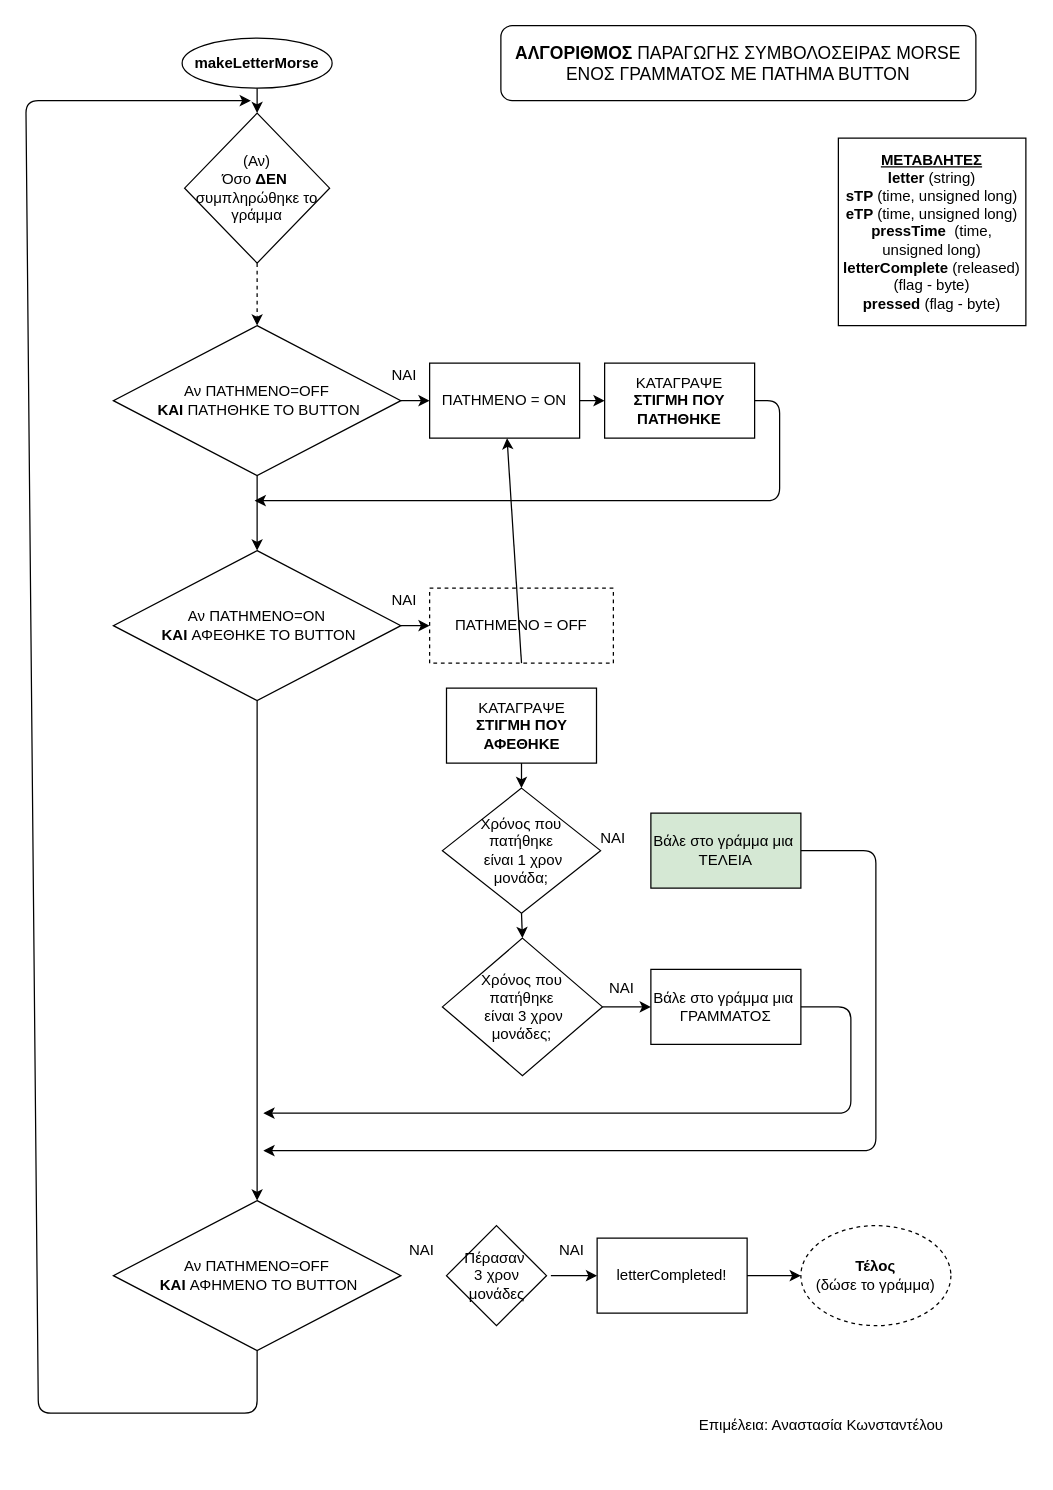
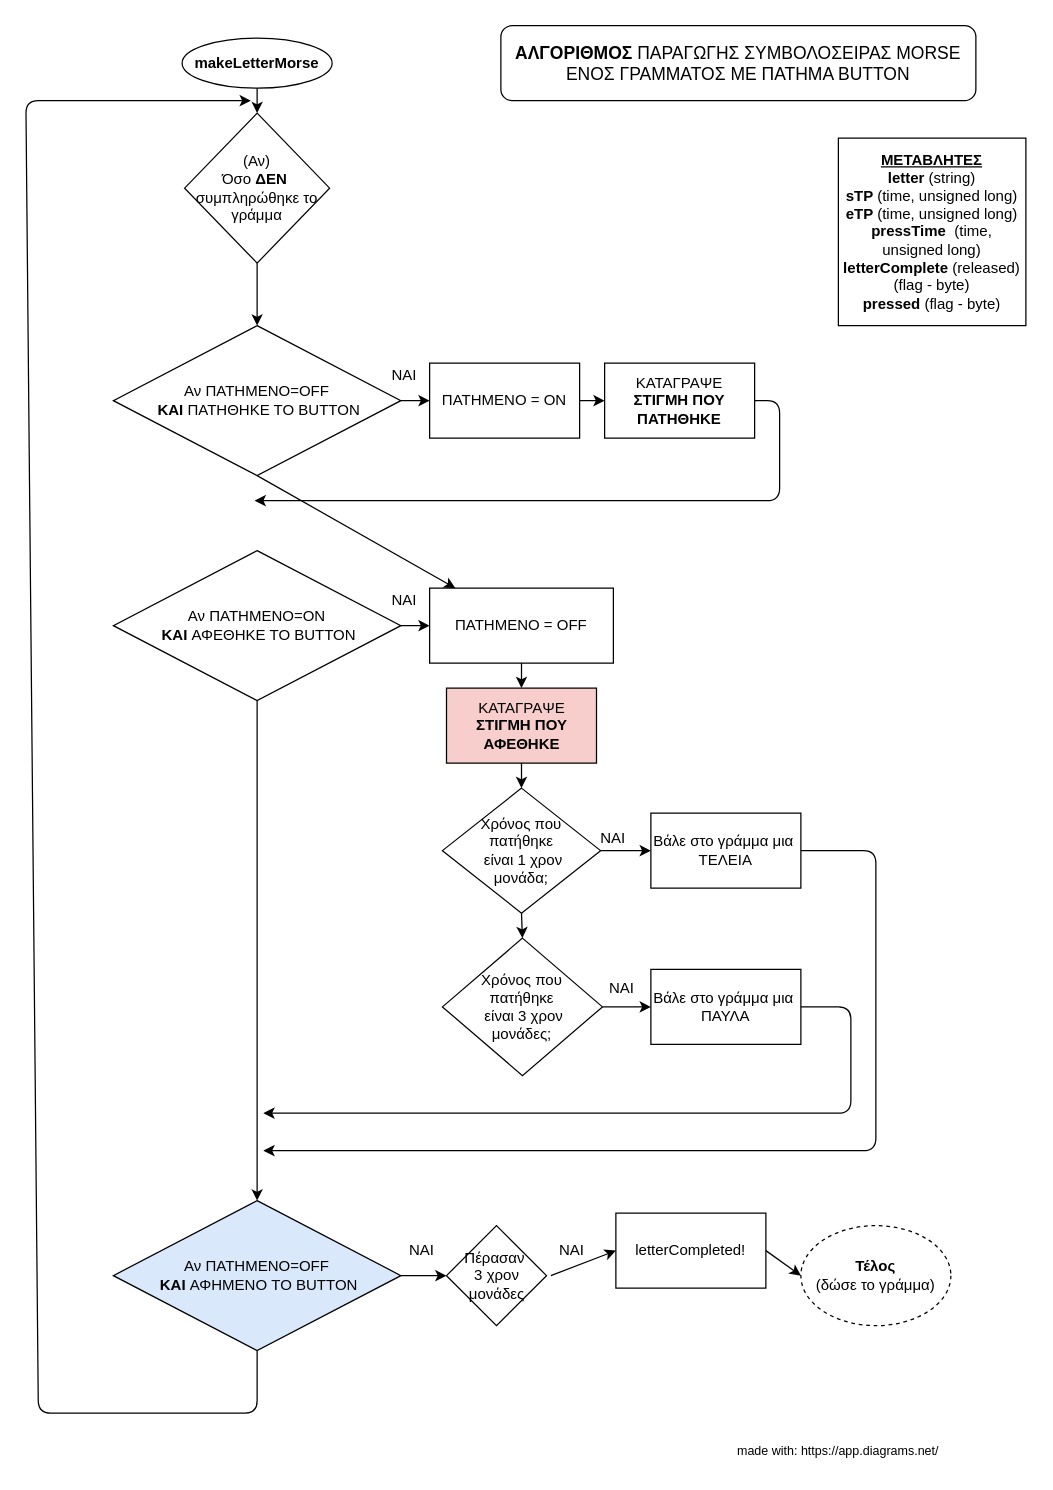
edge "(Αν) Όσο ΔΕΝ συμπληρώθηκε το γράμμα" -> "Αν ΠΑΤΗΜΕΝΟ=OFF KAI ΠΑΤΗΘΗΚΕ ΤΟ BUTTON": style dashed -> solid
edge "Αν ΠΑΤΗΜΕΝΟ=OFF KAI ΠΑΤΗΘΗΚΕ ΤΟ BUTTON" -> "Αν ΠΑΤΗΜΕΝΟ=ON KAI ΑΦΕΘΗΚΕ ΤΟ BUTTON": now "Αν ΠΑΤΗΜΕΝΟ=OFF KAI ΠΑΤΗΘΗΚΕ ΤΟ BUTTON" -> "ΠΑΤΗΜΕΝΟ = ΟFF"
edge "ΠΑΤΗΜΕΝΟ = ΟFF" -> "ΠΑΤΗΜΕΝΟ = ΟΝ": now "ΠΑΤΗΜΕΝΟ = ΟFF" -> "ΚΑΤΑΓΡΑΨΕ ΣΤΙΓΜΗ ΠΟΥ ΑΦΕΘΗΚΕ"
node "ΠΑΤΗΜΕΝΟ = ΟFF": style dashed -> solid
node "ΚΑΤΑΓΡΑΨΕ ΣΤΙΓΜΗ ΠΟΥ ΑΦΕΘΗΚΕ": fillcolor #ffffff -> #f8cecc
edge "Χρόνος που πατήθηκε είναι 1 χρον μονάδα;" -> "Βάλε στο γράμμα μια ΤΕΛΕΙΑ": added
node "Βάλε στο γράμμα μια ΤΕΛΕΙΑ": fillcolor #d5e8d4 -> #ffffff
node "Βάλε στο γράμμα μια ΓΡΑΜΜΑΤΟΣ": label "Βάλε στο γράμμα μια ΓΡΑΜΜΑΤΟΣ" -> "Βάλε στο γράμμα μια ΠΑΥΛΑ"
node "Αν ΠΑΤΗΜΕΝΟ=OFF KAI ΑΦHMENO ΤΟ BUTTON": fillcolor #ffffff -> #dae8fc
edge "Αν ΠΑΤΗΜΕΝΟ=OFF KAI ΑΦHMENO ΤΟ BUTTON" -> "Πέρασαν 3 χρον μονάδες": added
node "letterCompleted!": moved (672, 1276) -> (691, 1251)
node "Επιμέλεια: Αναστασία Κωνσταντέλου": removed
node "made with: https://app.diagrams.net/": added
